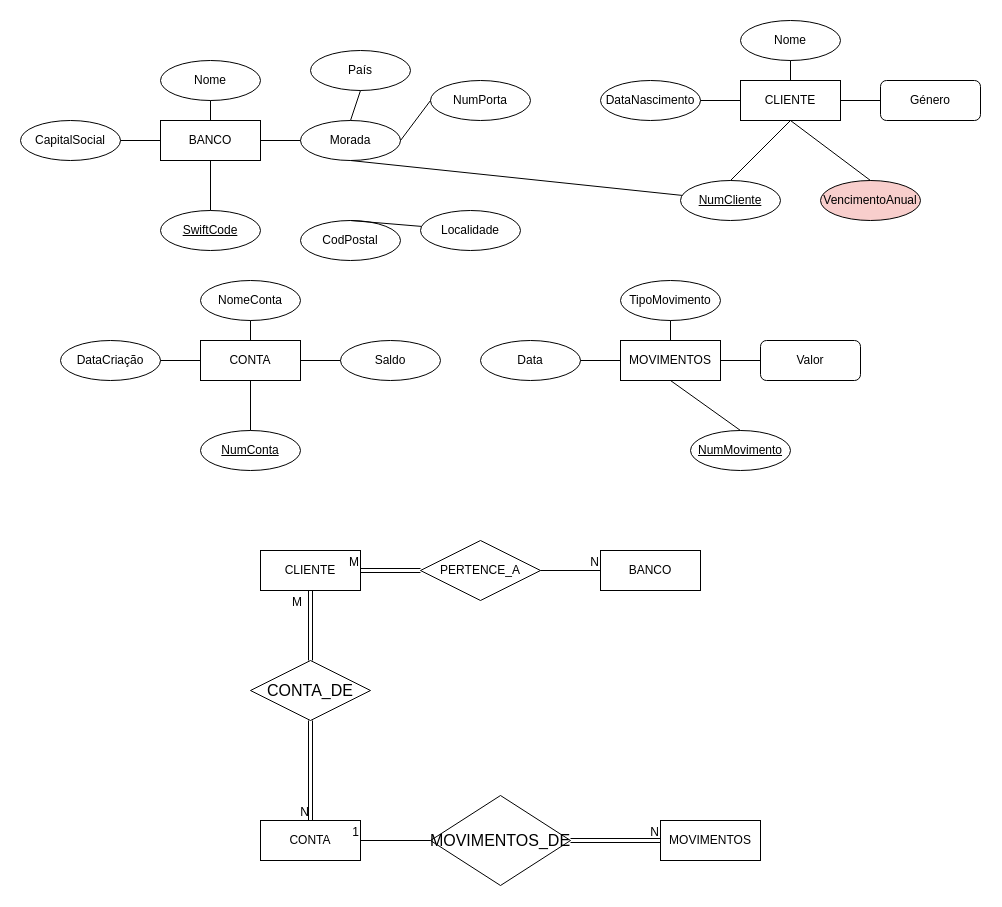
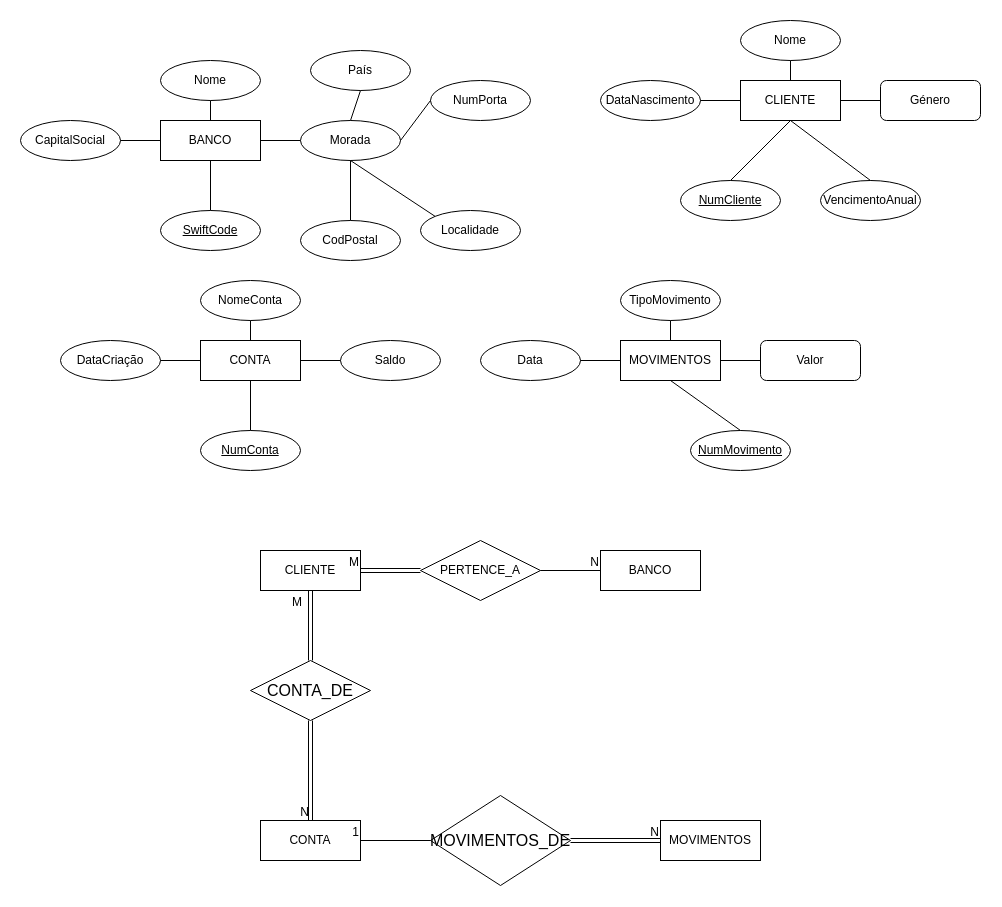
edge "Morada" -- "NumCliente": now "Morada" -- "Localidade"
node "VencimentoAnual": fillcolor #f8cecc -> #ffffff
edge "Localidade" -- "CodPostal": now "Morada" -- "CodPostal"
